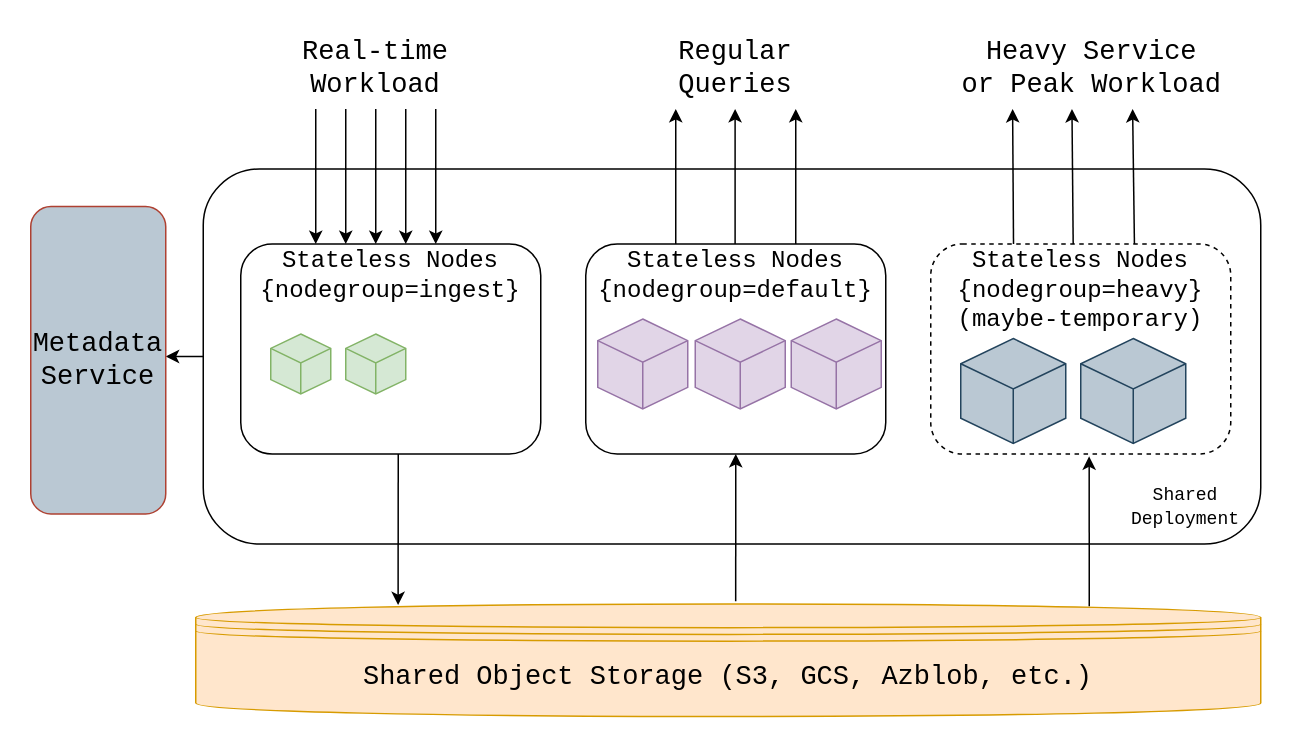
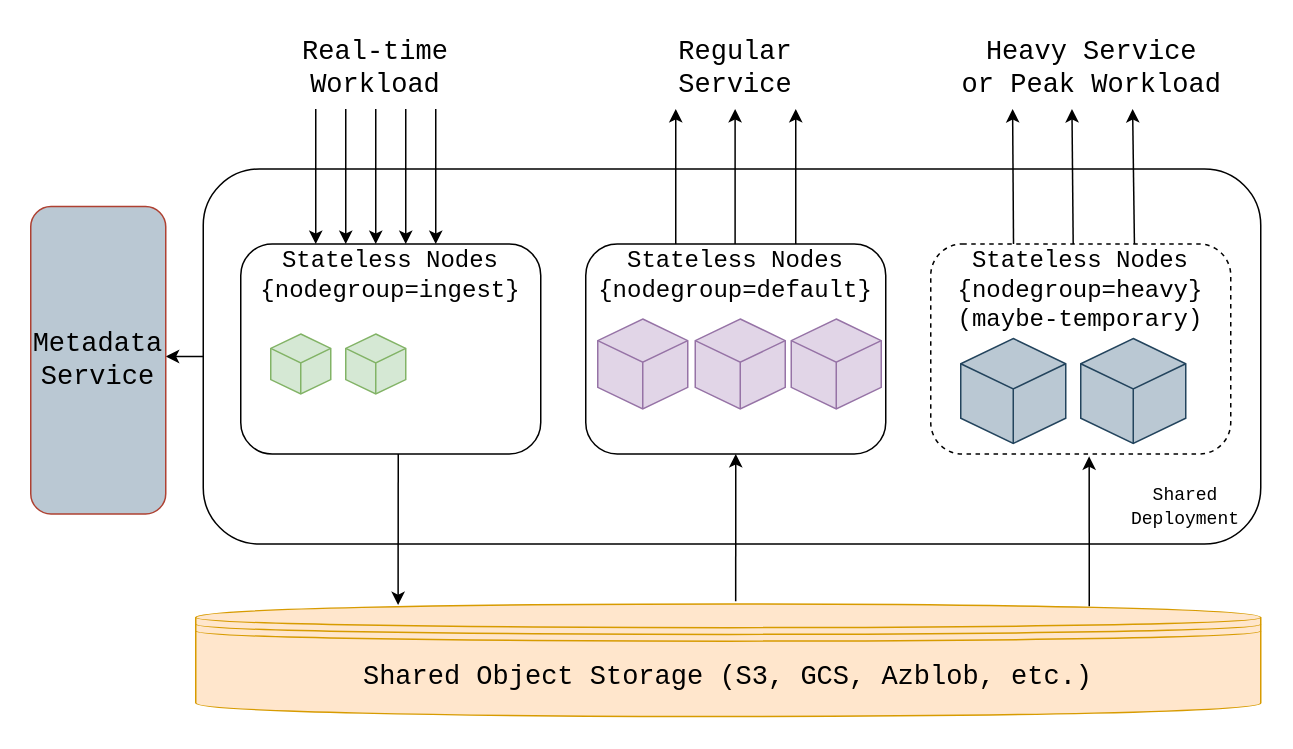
node "Regular Queries": label "Regular Queries" -> "Regular Service"
